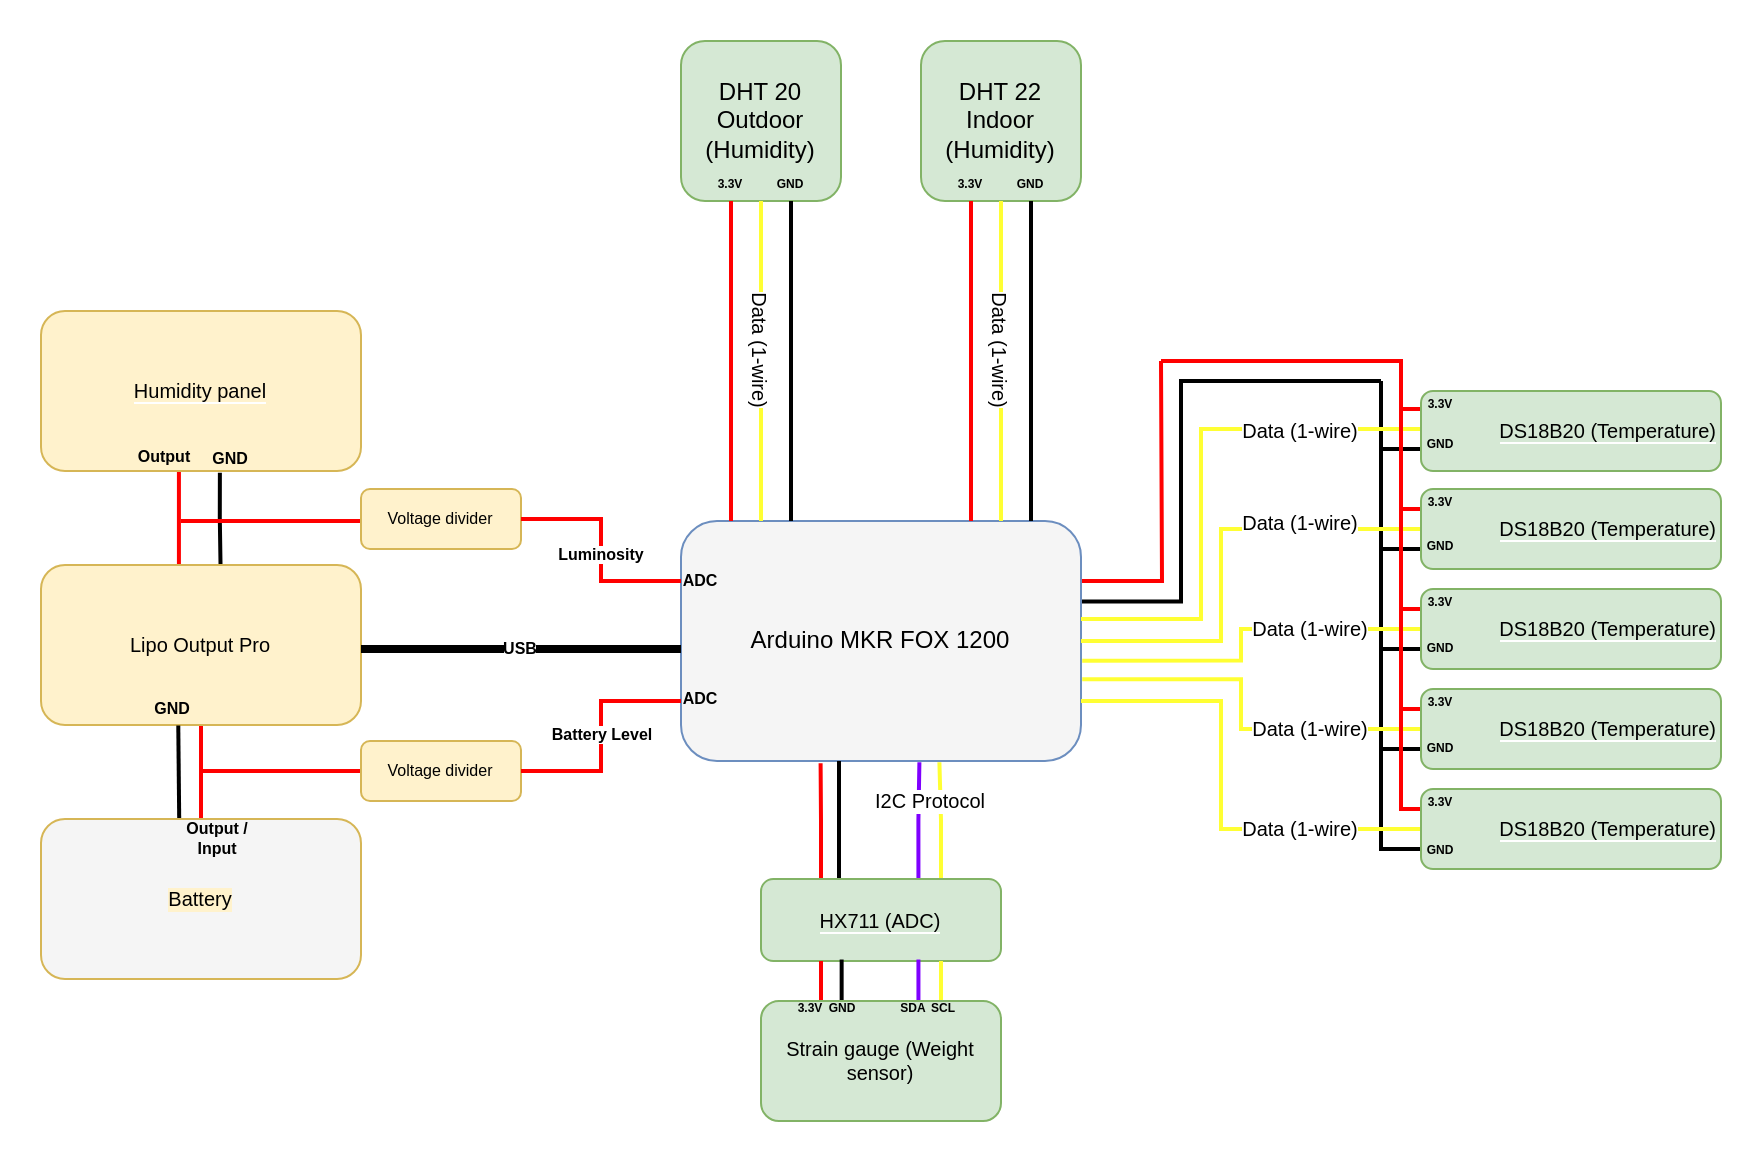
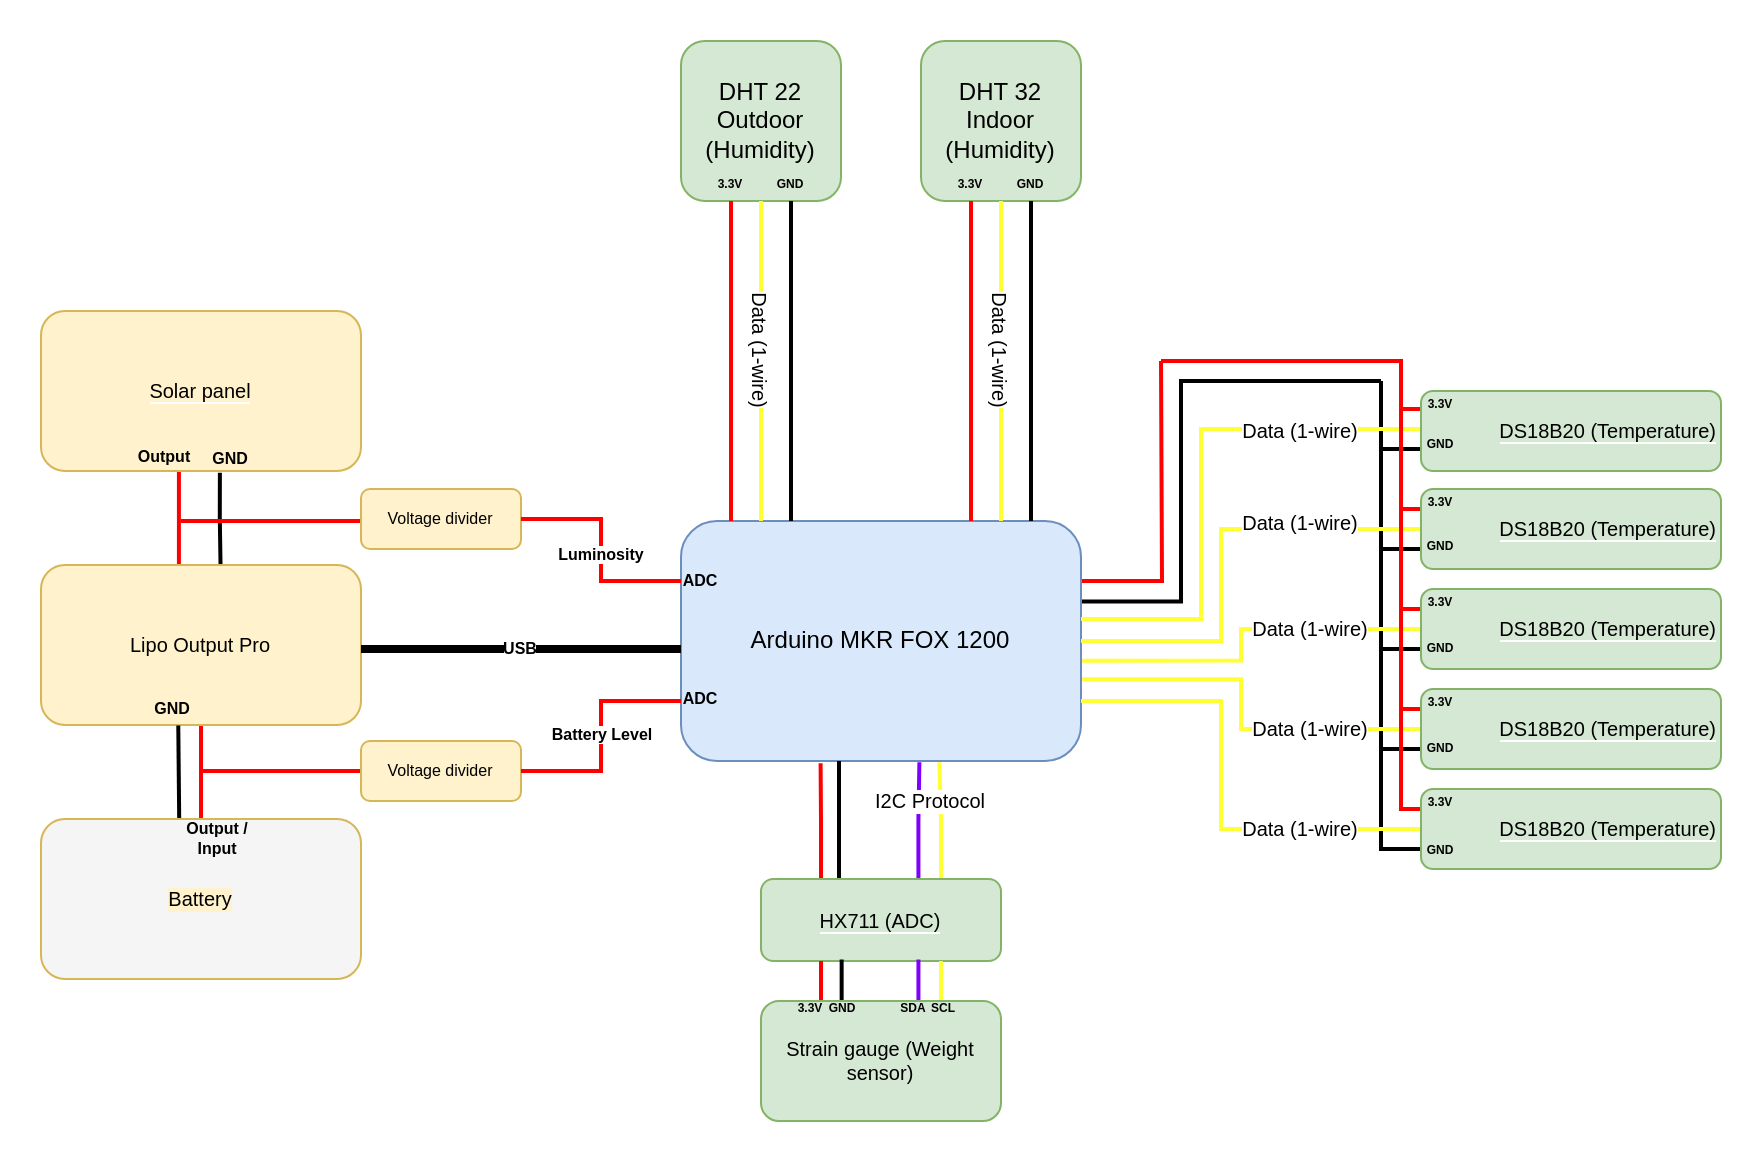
node "DHT 20 Outdoor (Humidity)": label "DHT 20 Outdoor (Humidity)" -> "DHT 22 Outdoor (Humidity)"
node "DHT 22 Indoor (Humidity)": label "DHT 22 Indoor (Humidity)" -> "DHT 32 Indoor (Humidity)"
node "Humidity panel": label "Humidity panel" -> "Solar panel"
node "Arduino MKR FOX 1200": fillcolor #f5f5f5 -> #dae8fc
